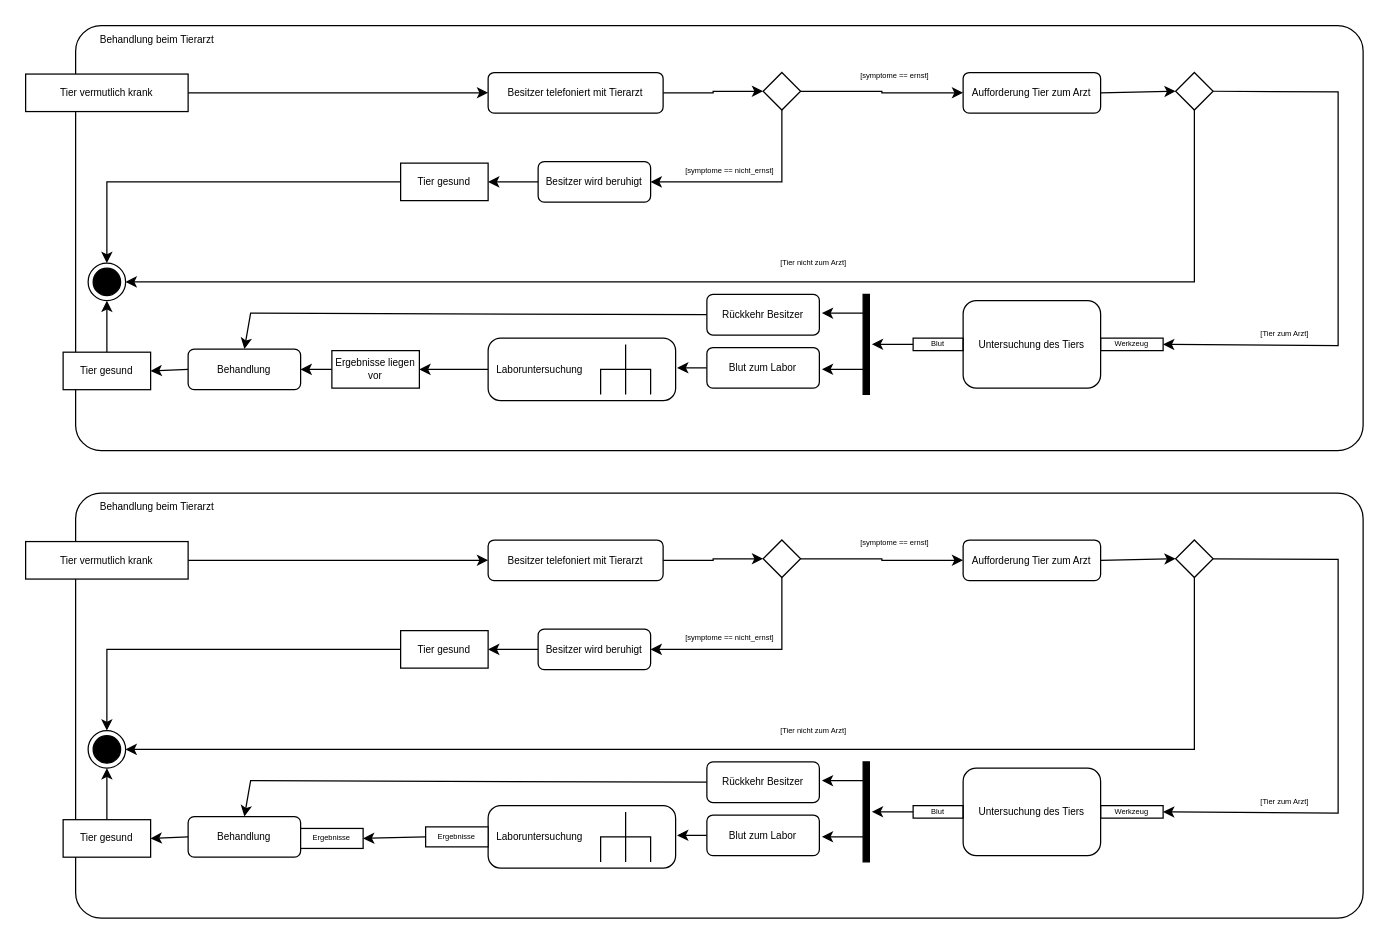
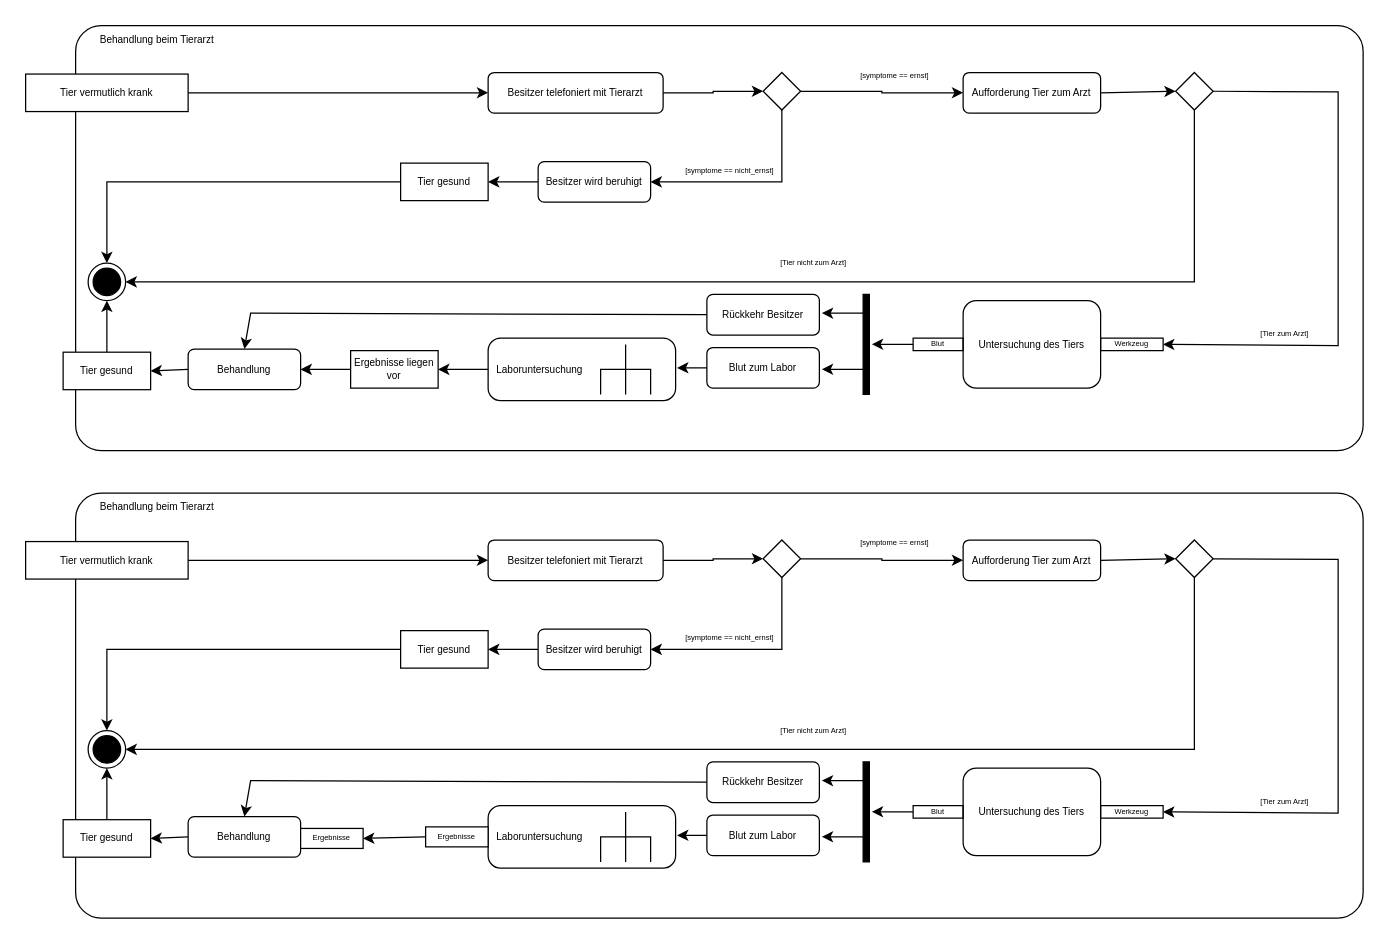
node "Ergebnisse liegen vor": moved (376, 369) -> (394, 369)
